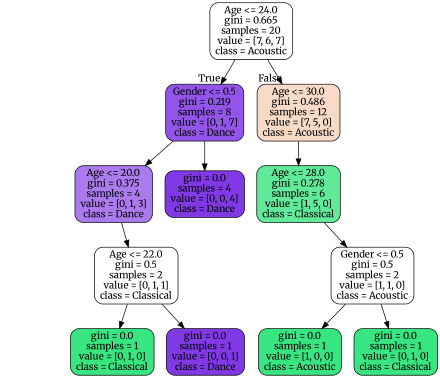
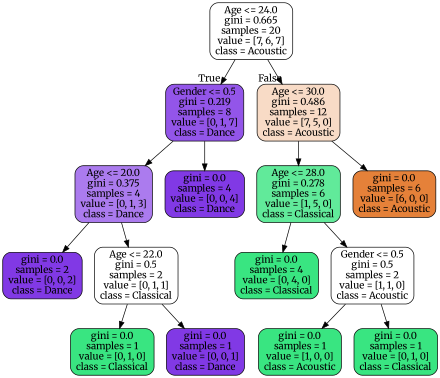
node "gini = 0.0 samples = 6 value = [6, 0, 0] class = Acoustic": added
node "gini = 0.0 samples = 2 value = [0, 0, 2] class = Dance": added
node "gini = 0.0 samples = 4 value = [0, 4, 0] class = Classical": added
